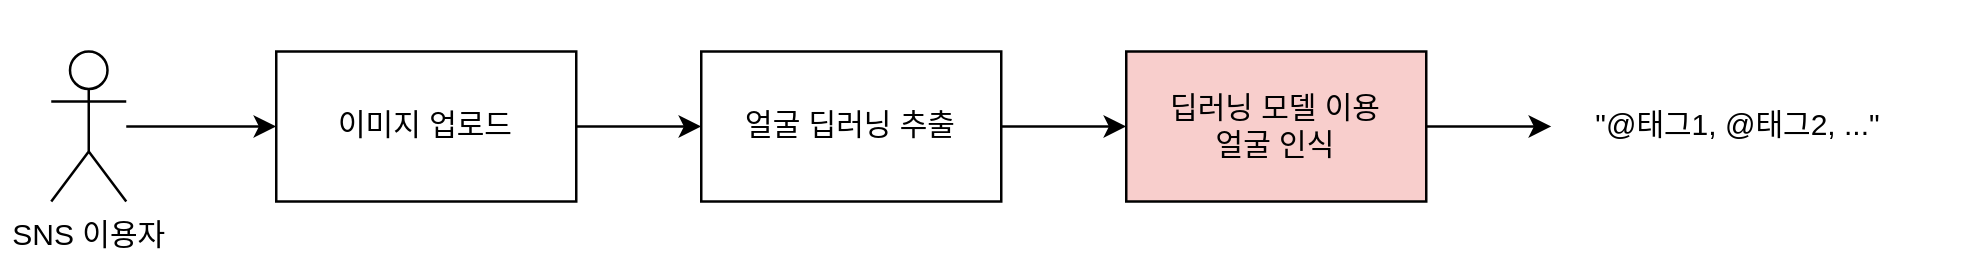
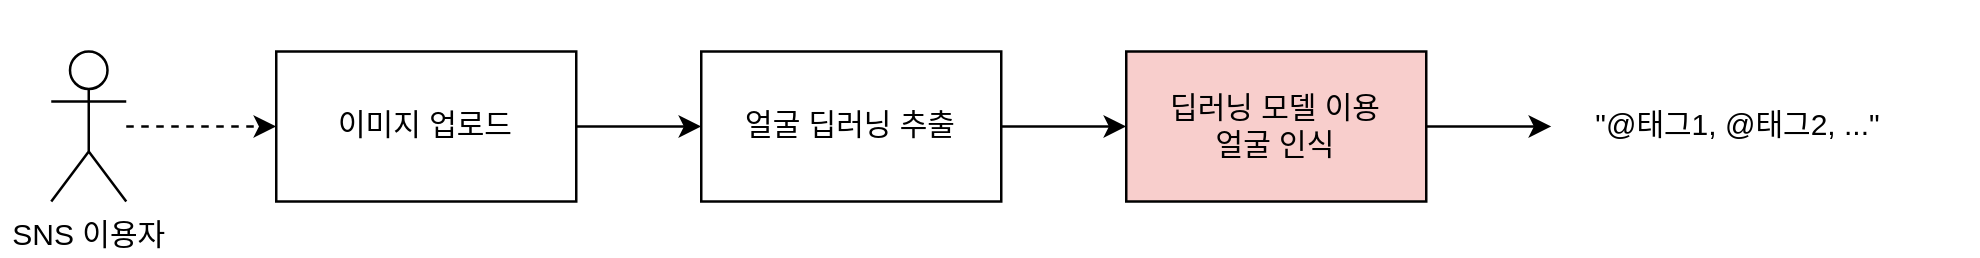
edge "SNS 이용자" -> "이미지 업로드": style solid -> dashed
